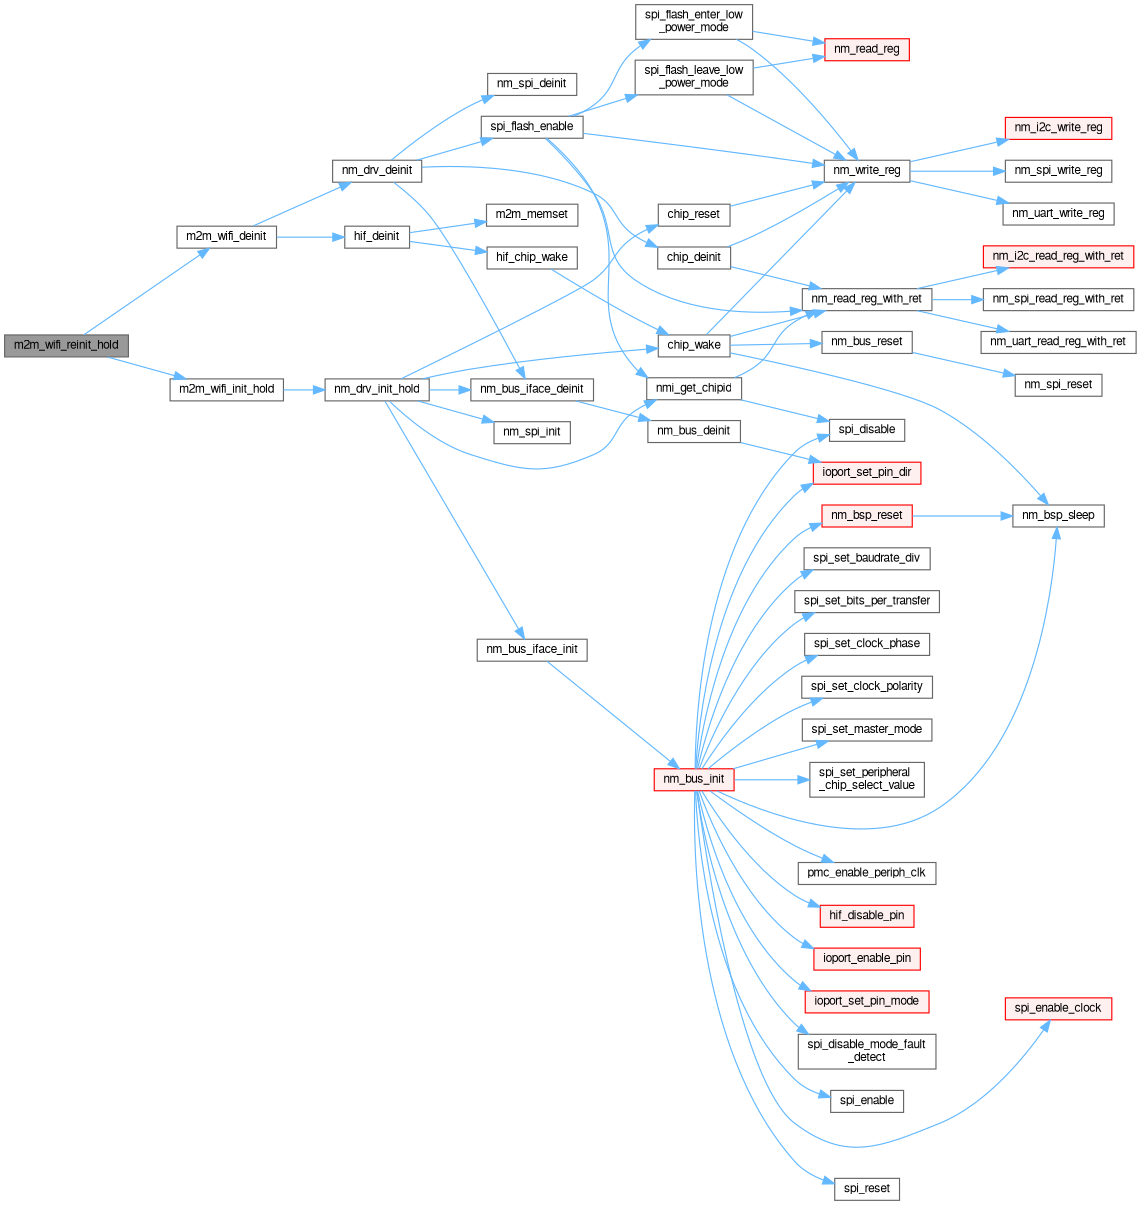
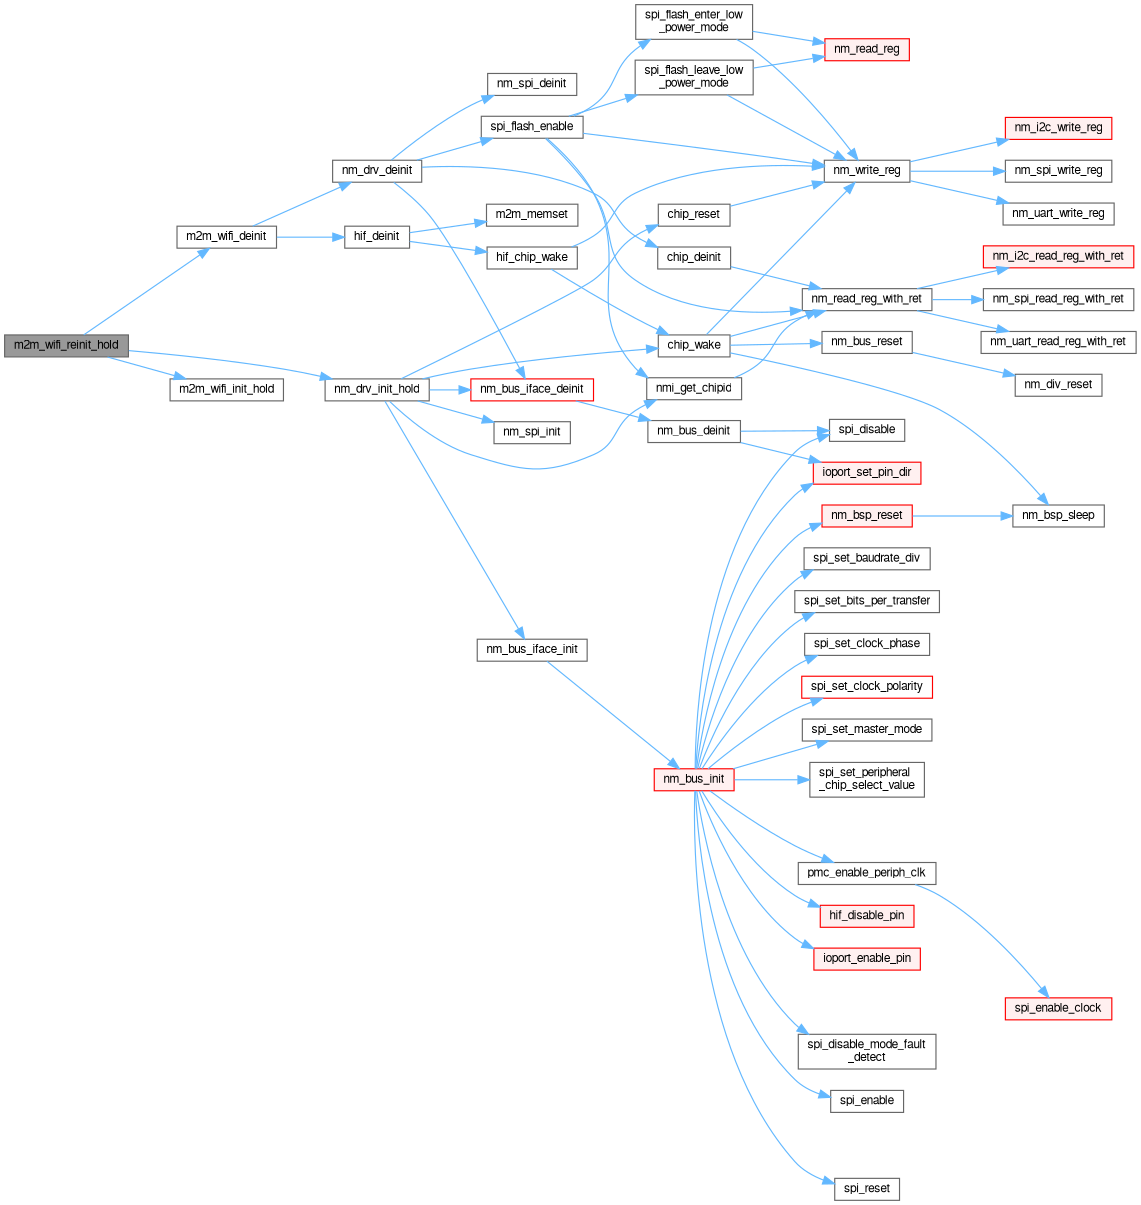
edge "chip_deinit" -> "nm_write_reg": now "hif_chip_wake" -> "nm_write_reg"
node "nm_spi_reset": label "nm_spi_reset" -> "nm_div_reset"
edge "m2m_wifi_init_hold" -> "nm_drv_init_hold": now "m2m_wifi_reinit_hold" -> "nm_drv_init_hold"
node "nm_bus_iface_deinit": color grey40 -> red
edge "nmi_get_chipid" -> "spi_disable": now "nm_bus_deinit" -> "spi_disable"
node "spi_set_clock_polarity": color grey40 -> red
edge "nm_bus_init" -> "nm_bsp_sleep": removed
node "ioport_set_pin_mode": removed
edge "nm_bus_init" -> "spi_enable_clock": now "pmc_enable_periph_clk" -> "spi_enable_clock"
